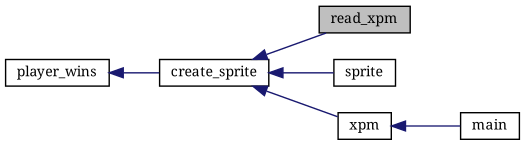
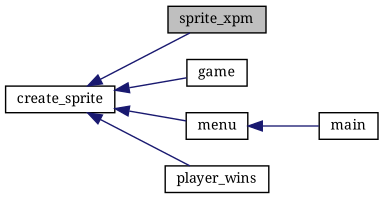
node "read_xpm": label "read_xpm" -> "sprite_xpm"
edge "create_sprite" -> "player_wins": reversed
node "sprite": label "sprite" -> "game"
node "xpm": label "xpm" -> "menu"
